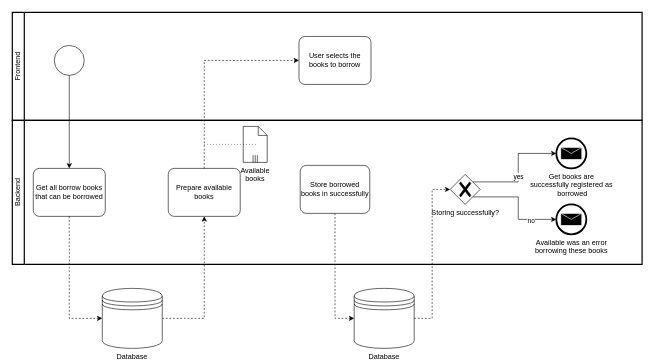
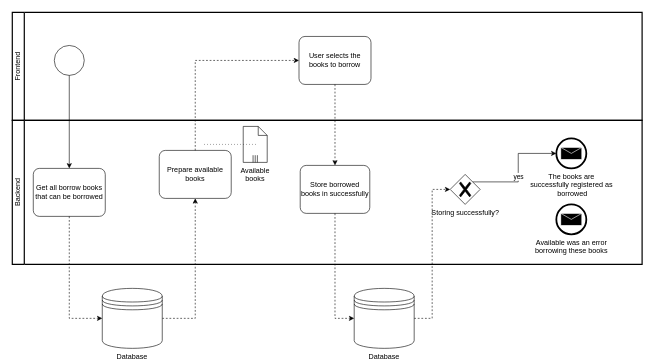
edge "User selects the books to borrow" -> "Store borrowed books in successfully": added
node "Get books are successfully registered as borrowed": label "Get books are successfully registered as borrowed" -> "The books are successfully registered as borrowed"
node "Prepare available books": moved (204, 192) -> (195, 174)
edge "Storing successfully?" -> "Available was an error borrowing these books": removed, label "no"
